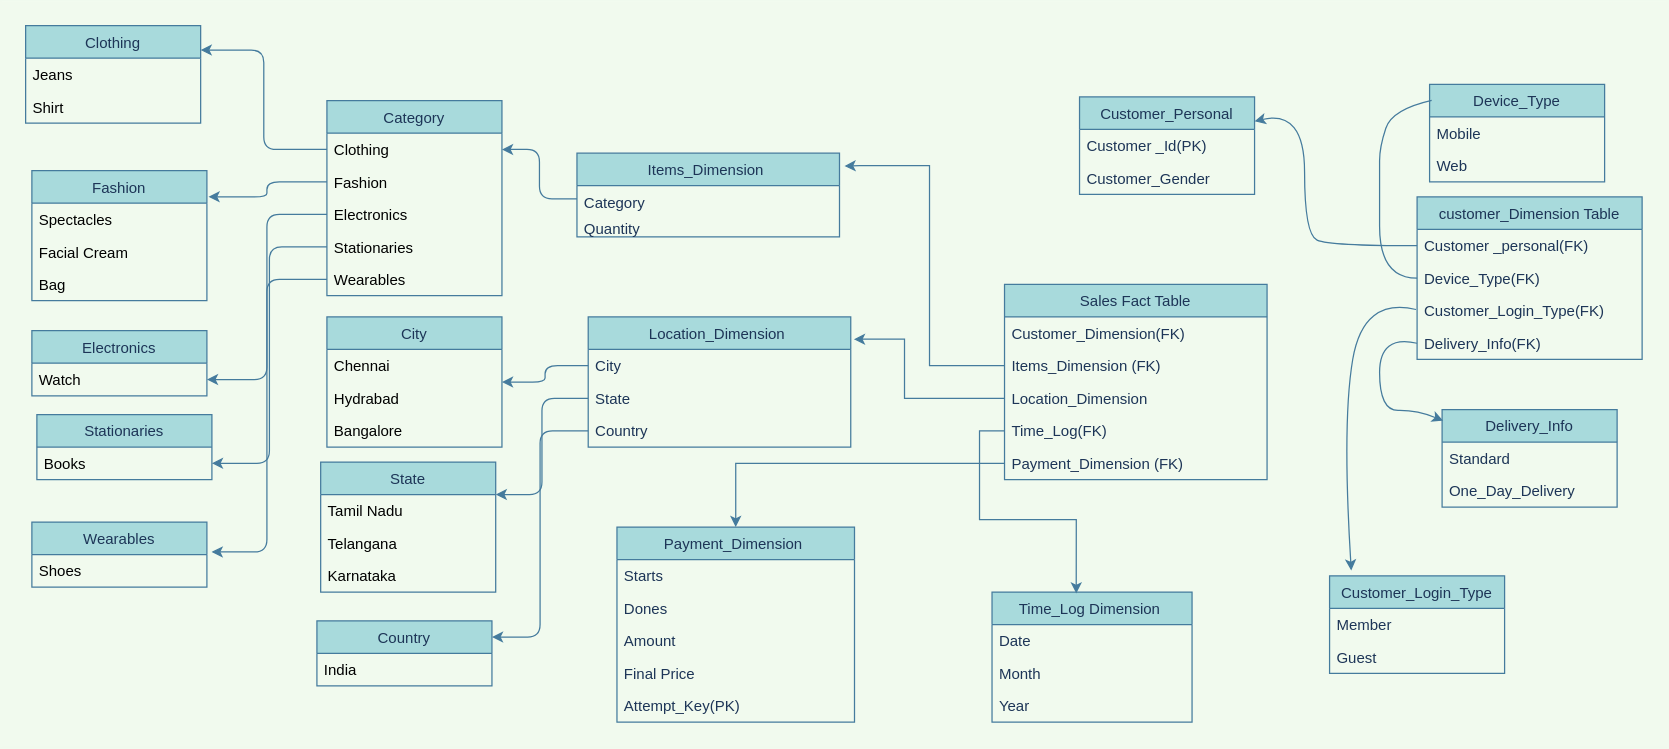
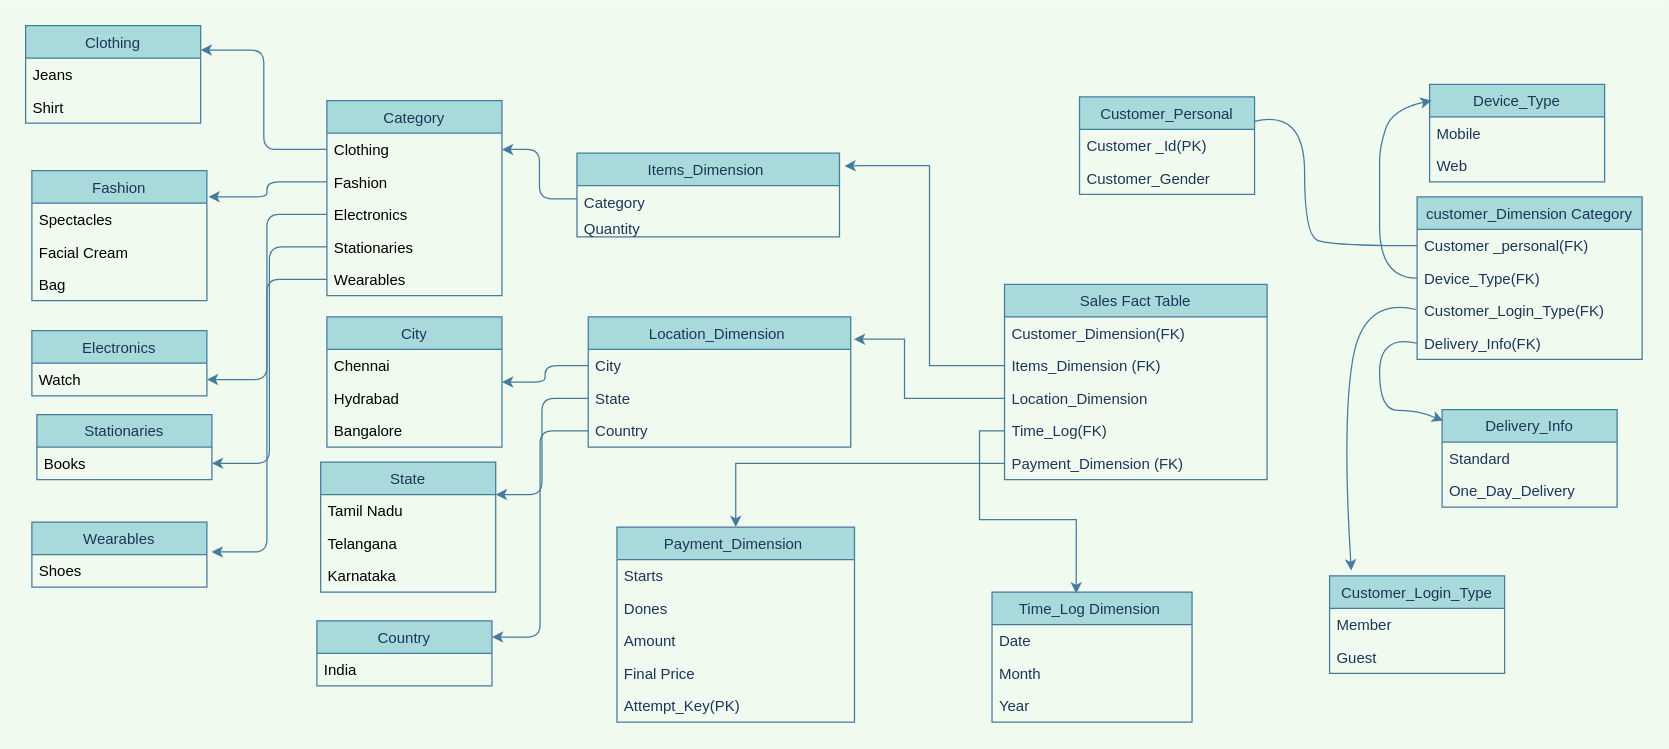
edge "Device_Type" -- "Device_Type(FK)": arrowhead none -> classic
edge "Customer _personal(FK)" -> "Customer_Personal": arrowhead classic -> none
node "customer_Dimension Table": label "customer_Dimension Table" -> "customer_Dimension Category"
